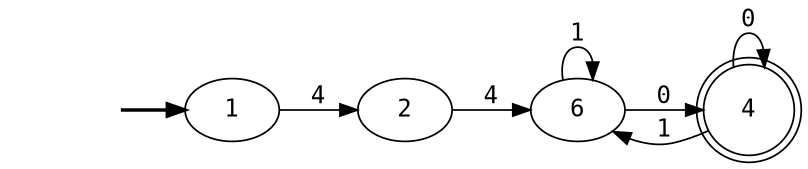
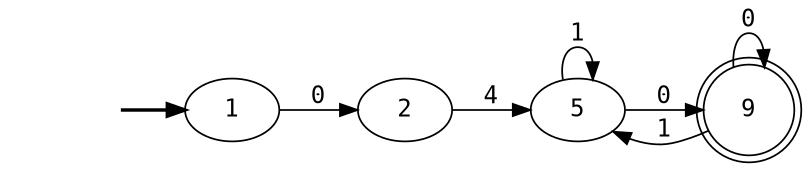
edge "1" -> "2": label "4" -> "0"
node "6": label "6" -> "5"
node "4": label "4" -> "9"
